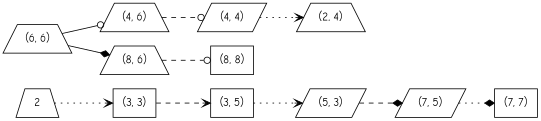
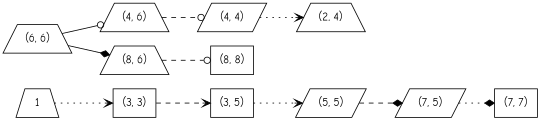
node "2": label "2" -> "1"
node "(5, 3)": label "(5, 3)" -> "(5, 5)"
